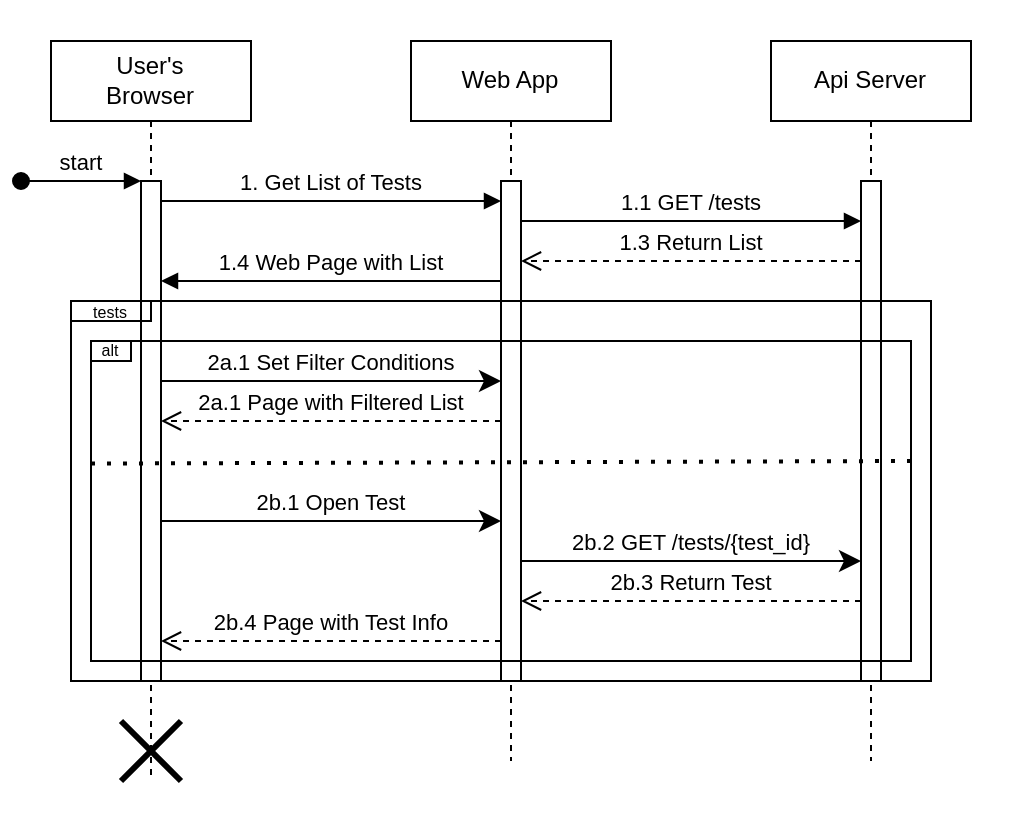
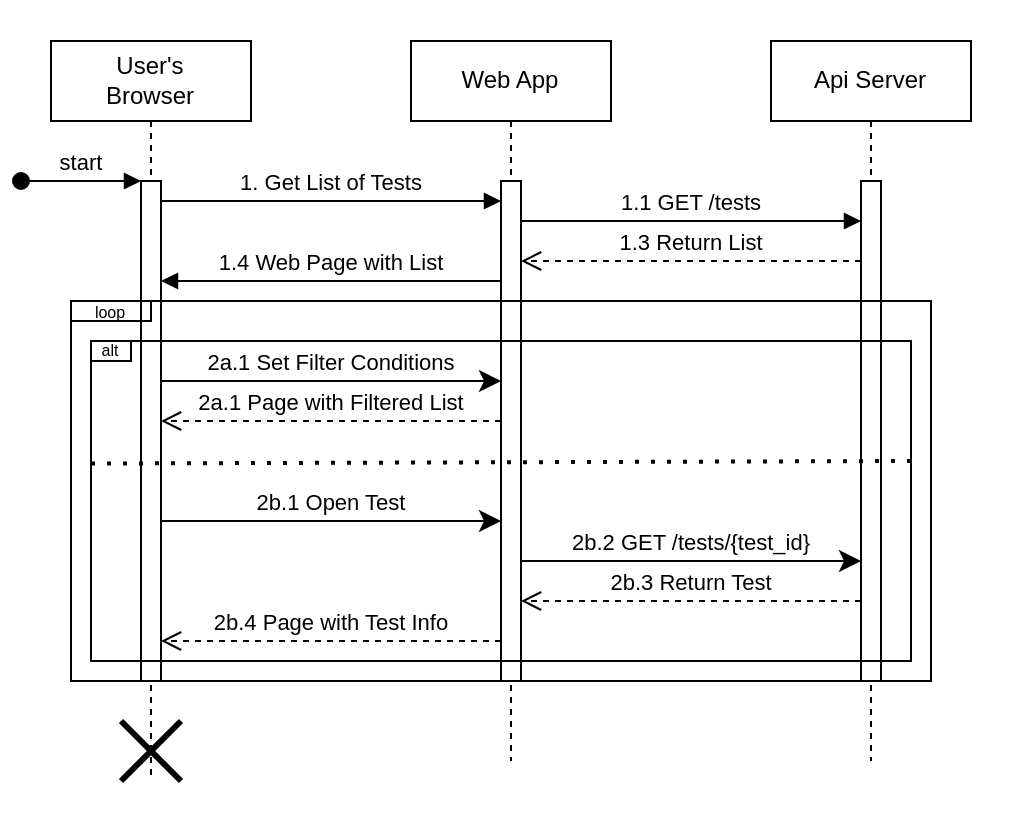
node "tests": label "tests" -> "loop"
